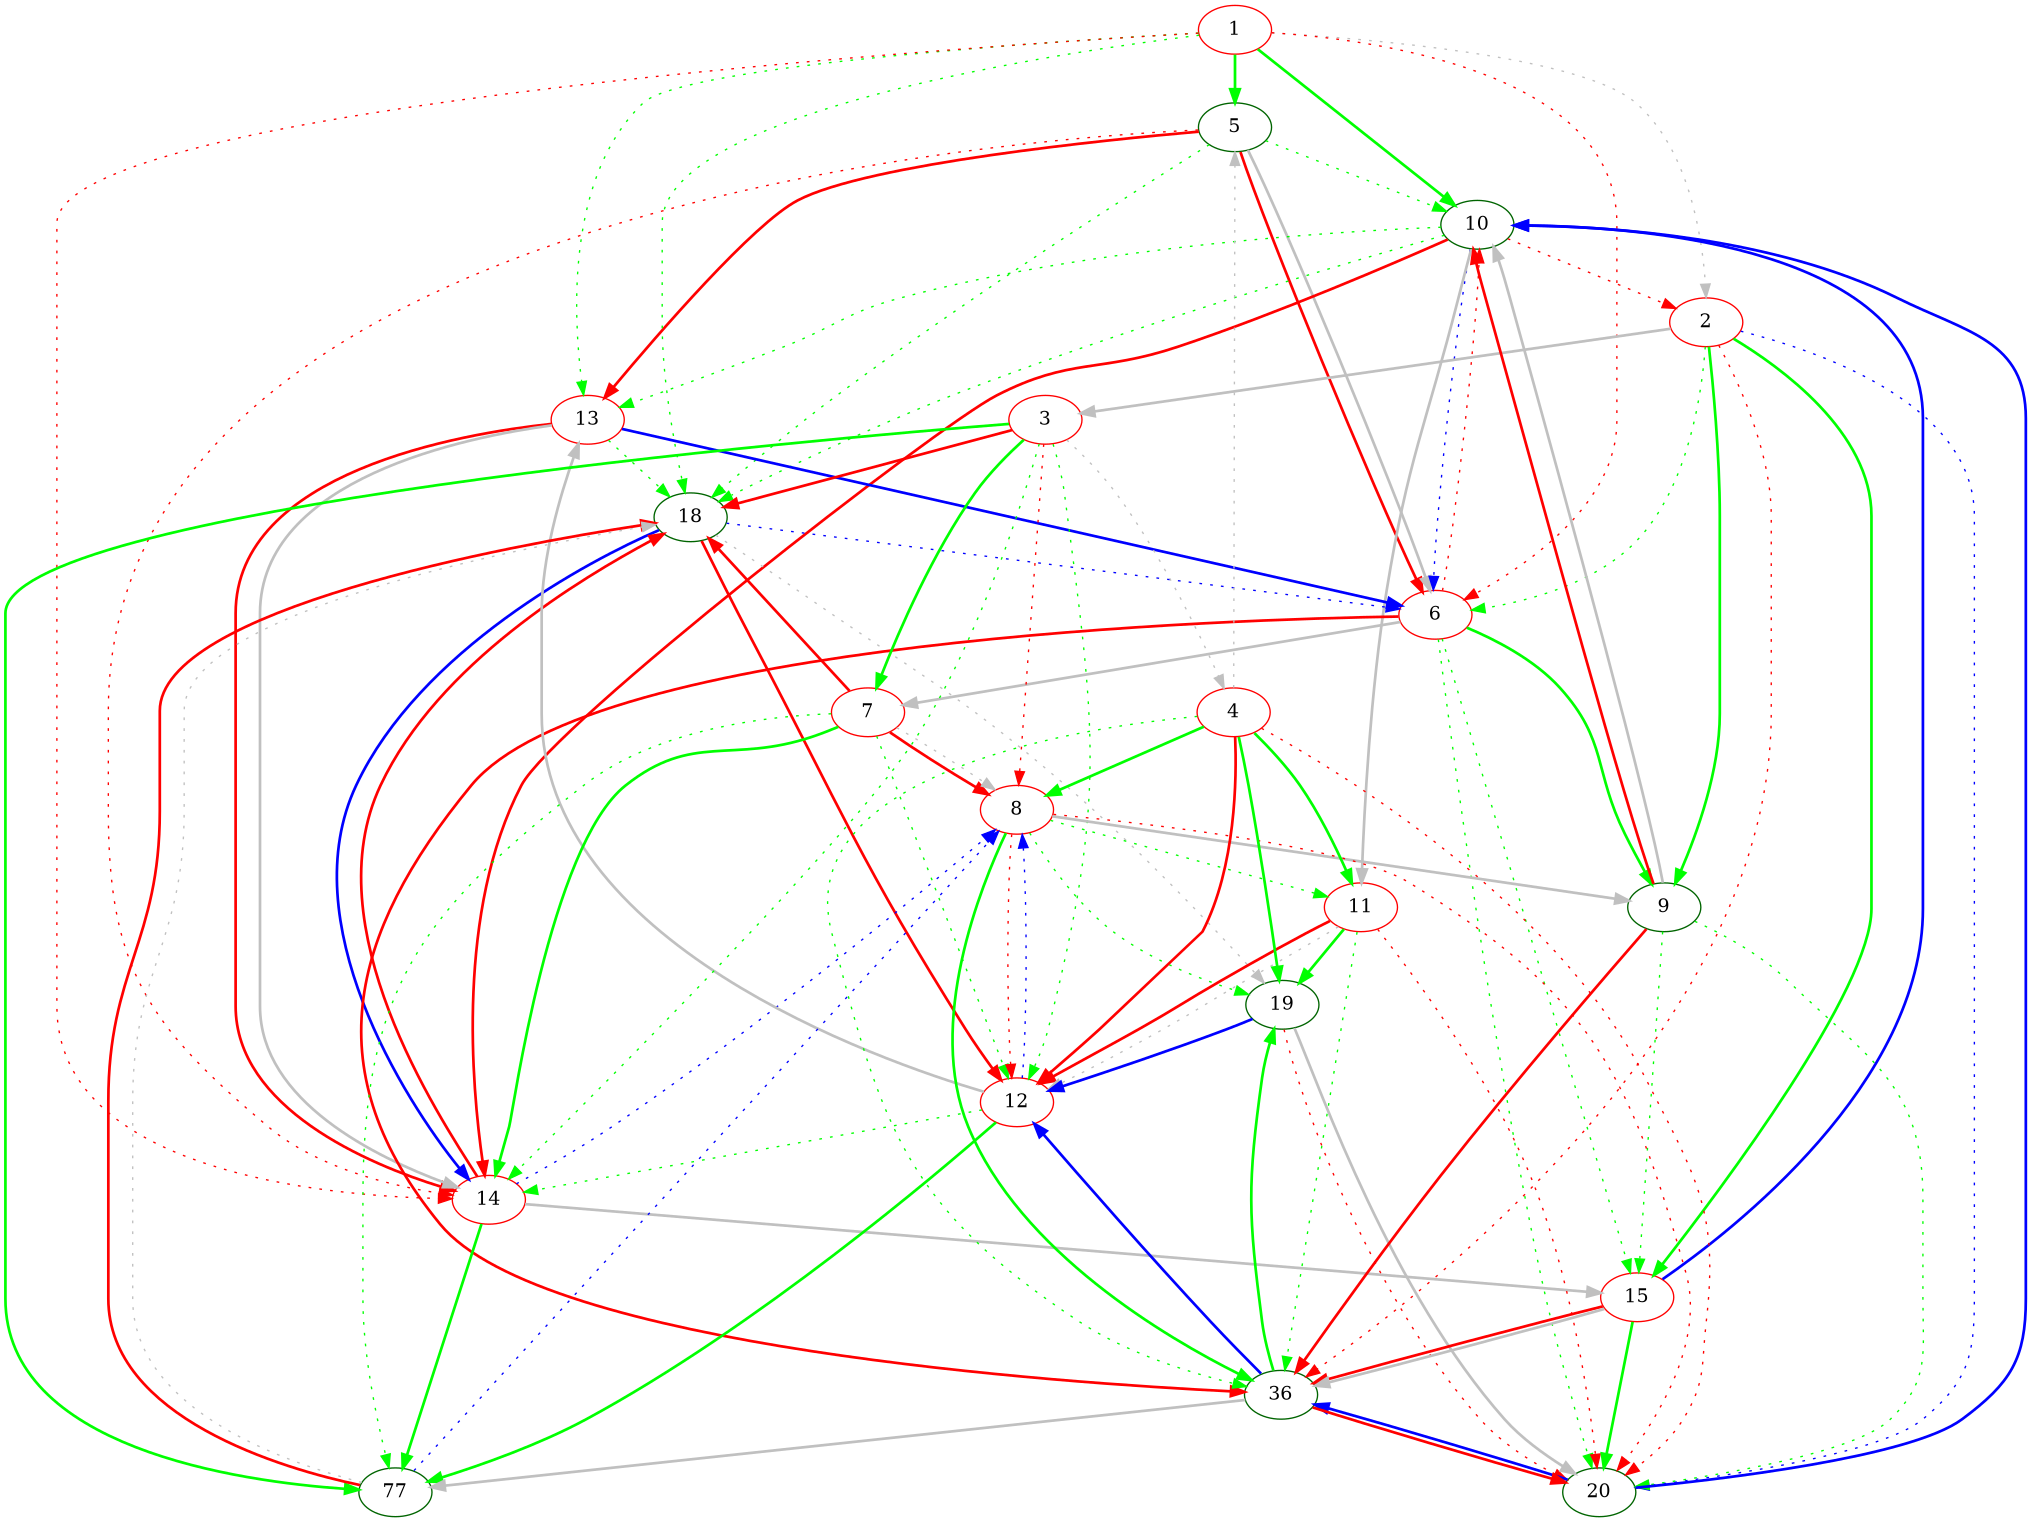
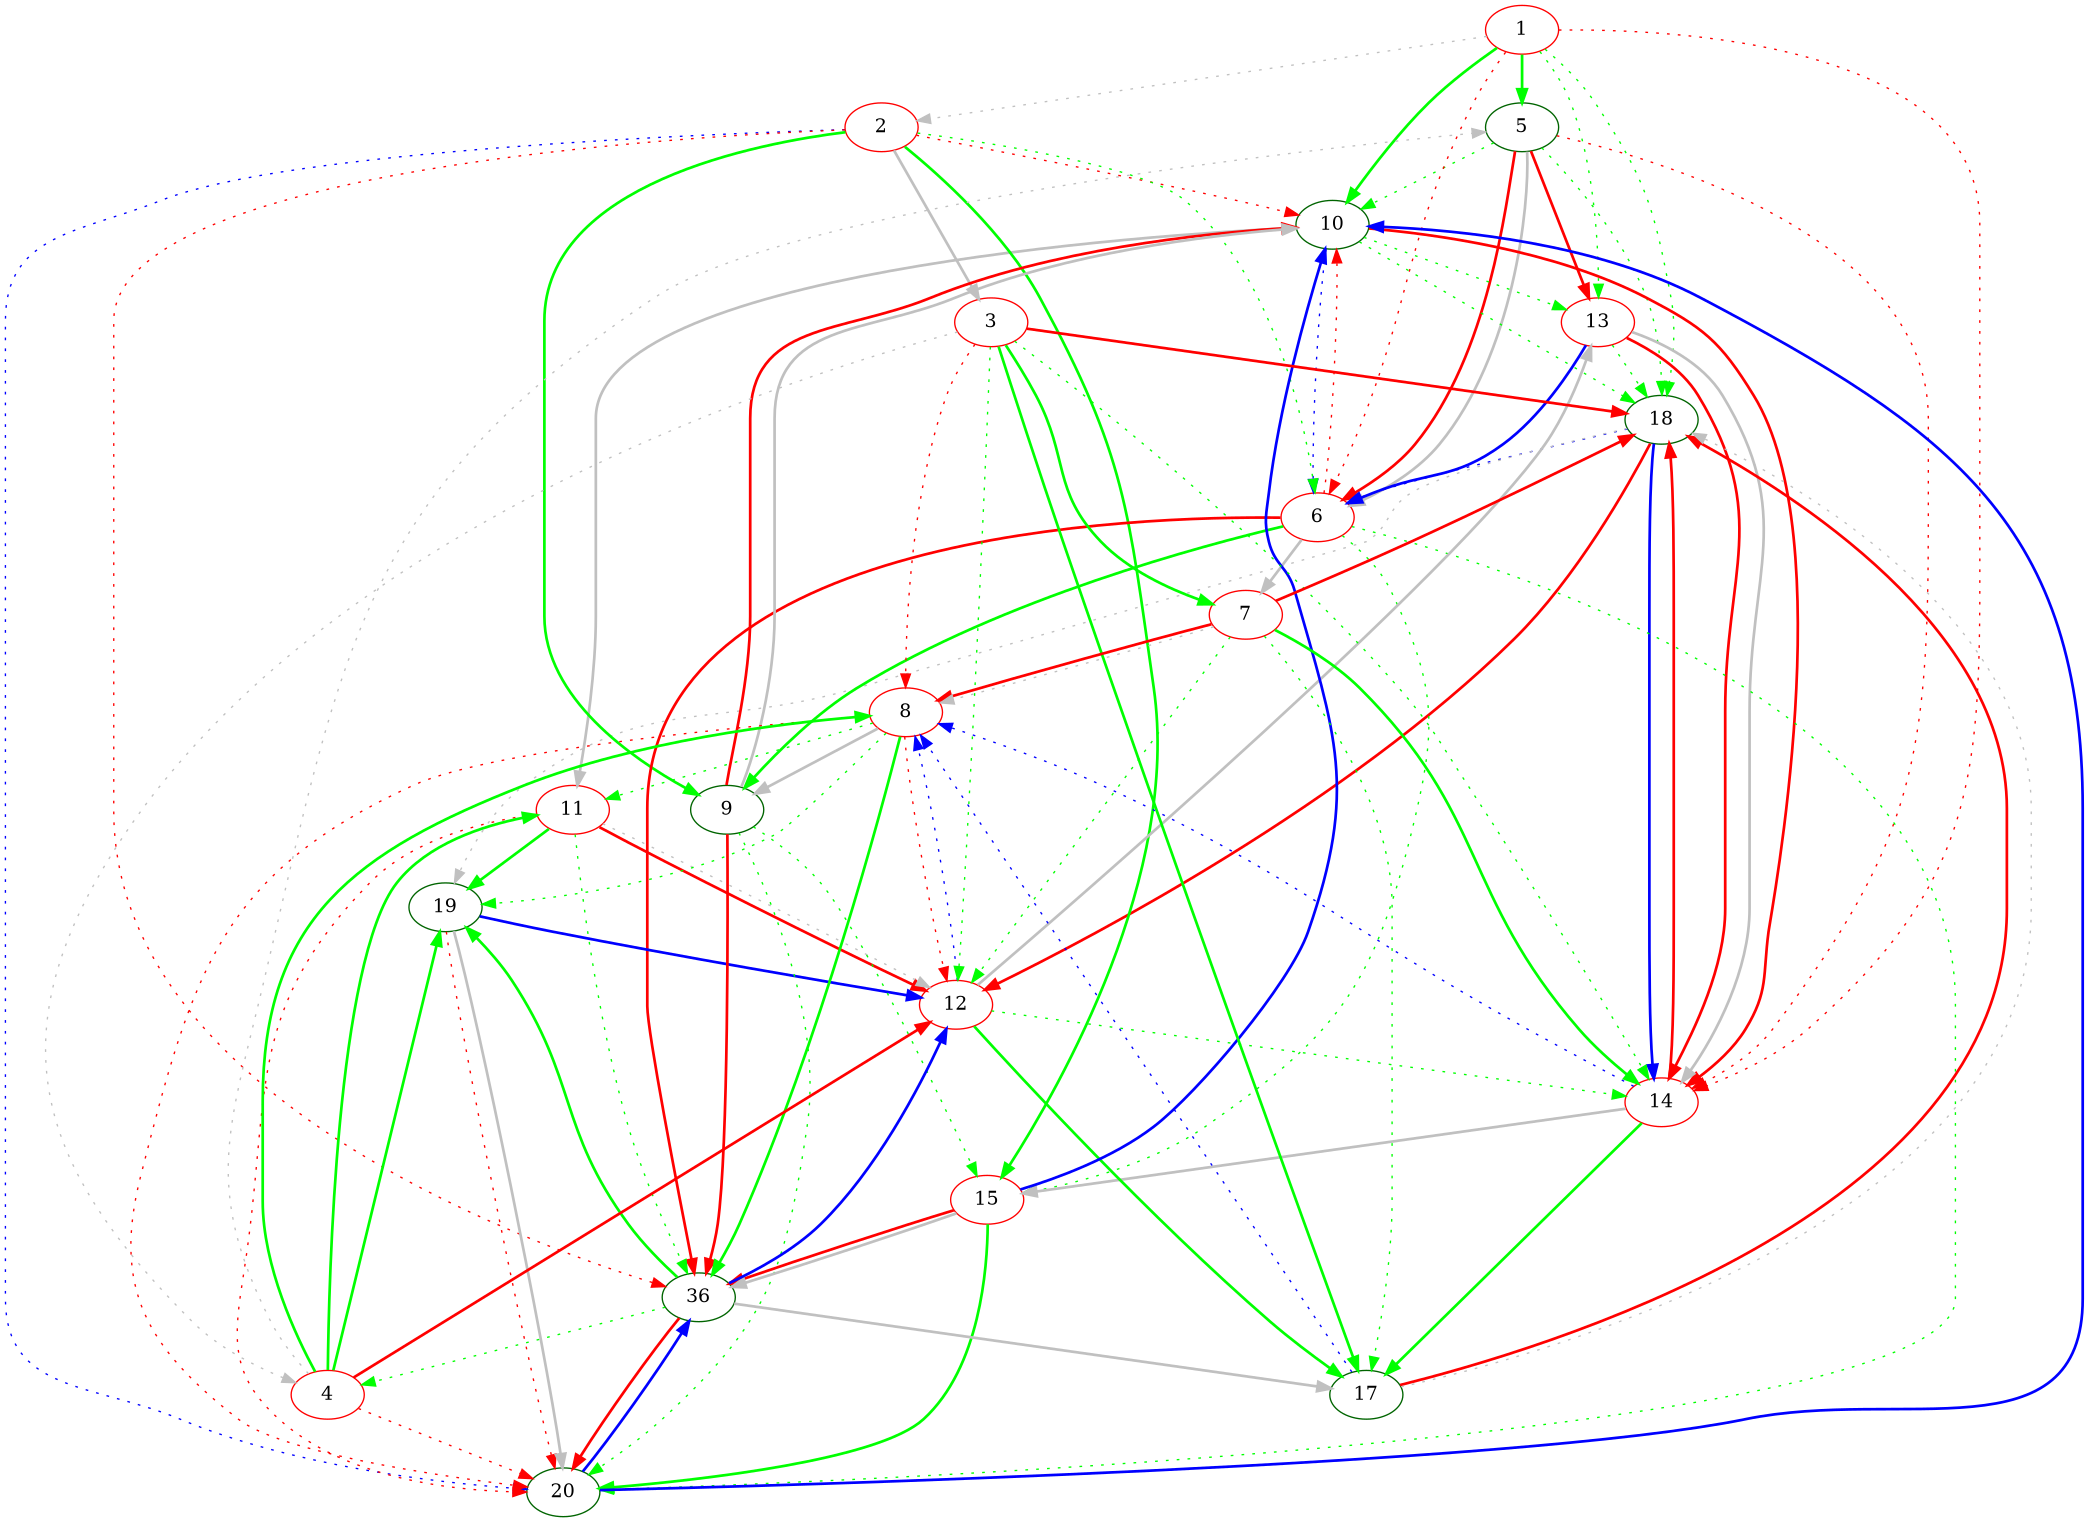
edge "10" -> "2": reversed
edge "4" -> "36": reversed
node "77": label "77" -> "17"
